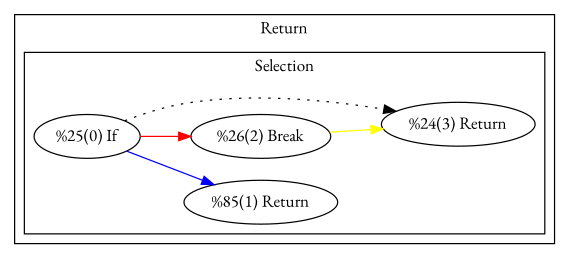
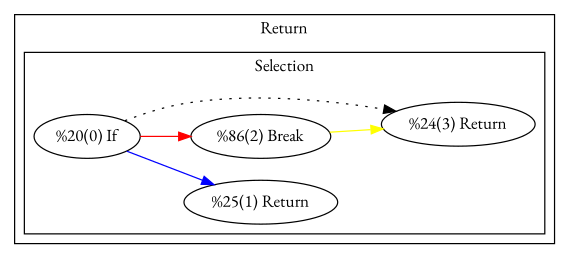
node "%25(0) If": label "%25(0) If" -> "%20(0) If"
node "%26(2) Break": label "%26(2) Break" -> "%86(2) Break"
node "%85(1) Return": label "%85(1) Return" -> "%25(1) Return"
